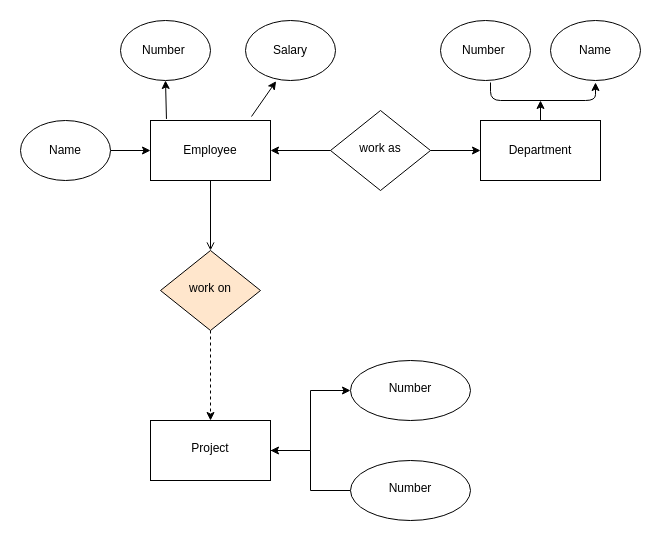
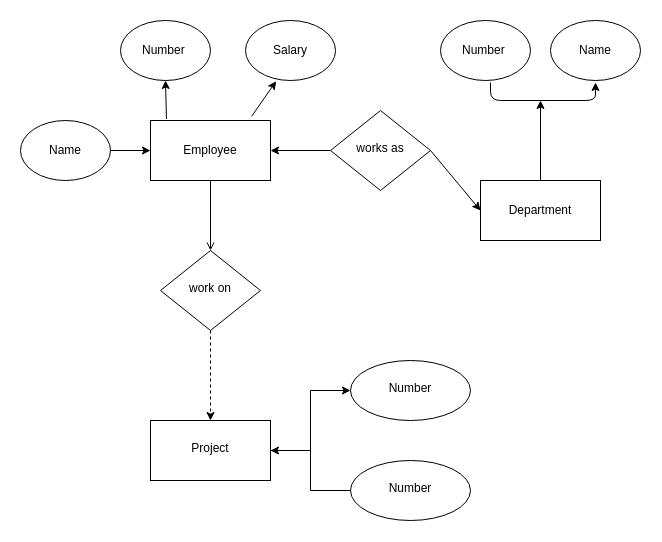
node "work as": label "work as" -> "works as"
node "Department": moved (541, 151) -> (541, 211)
node "work on": fillcolor #ffe6cc -> #ffffff
